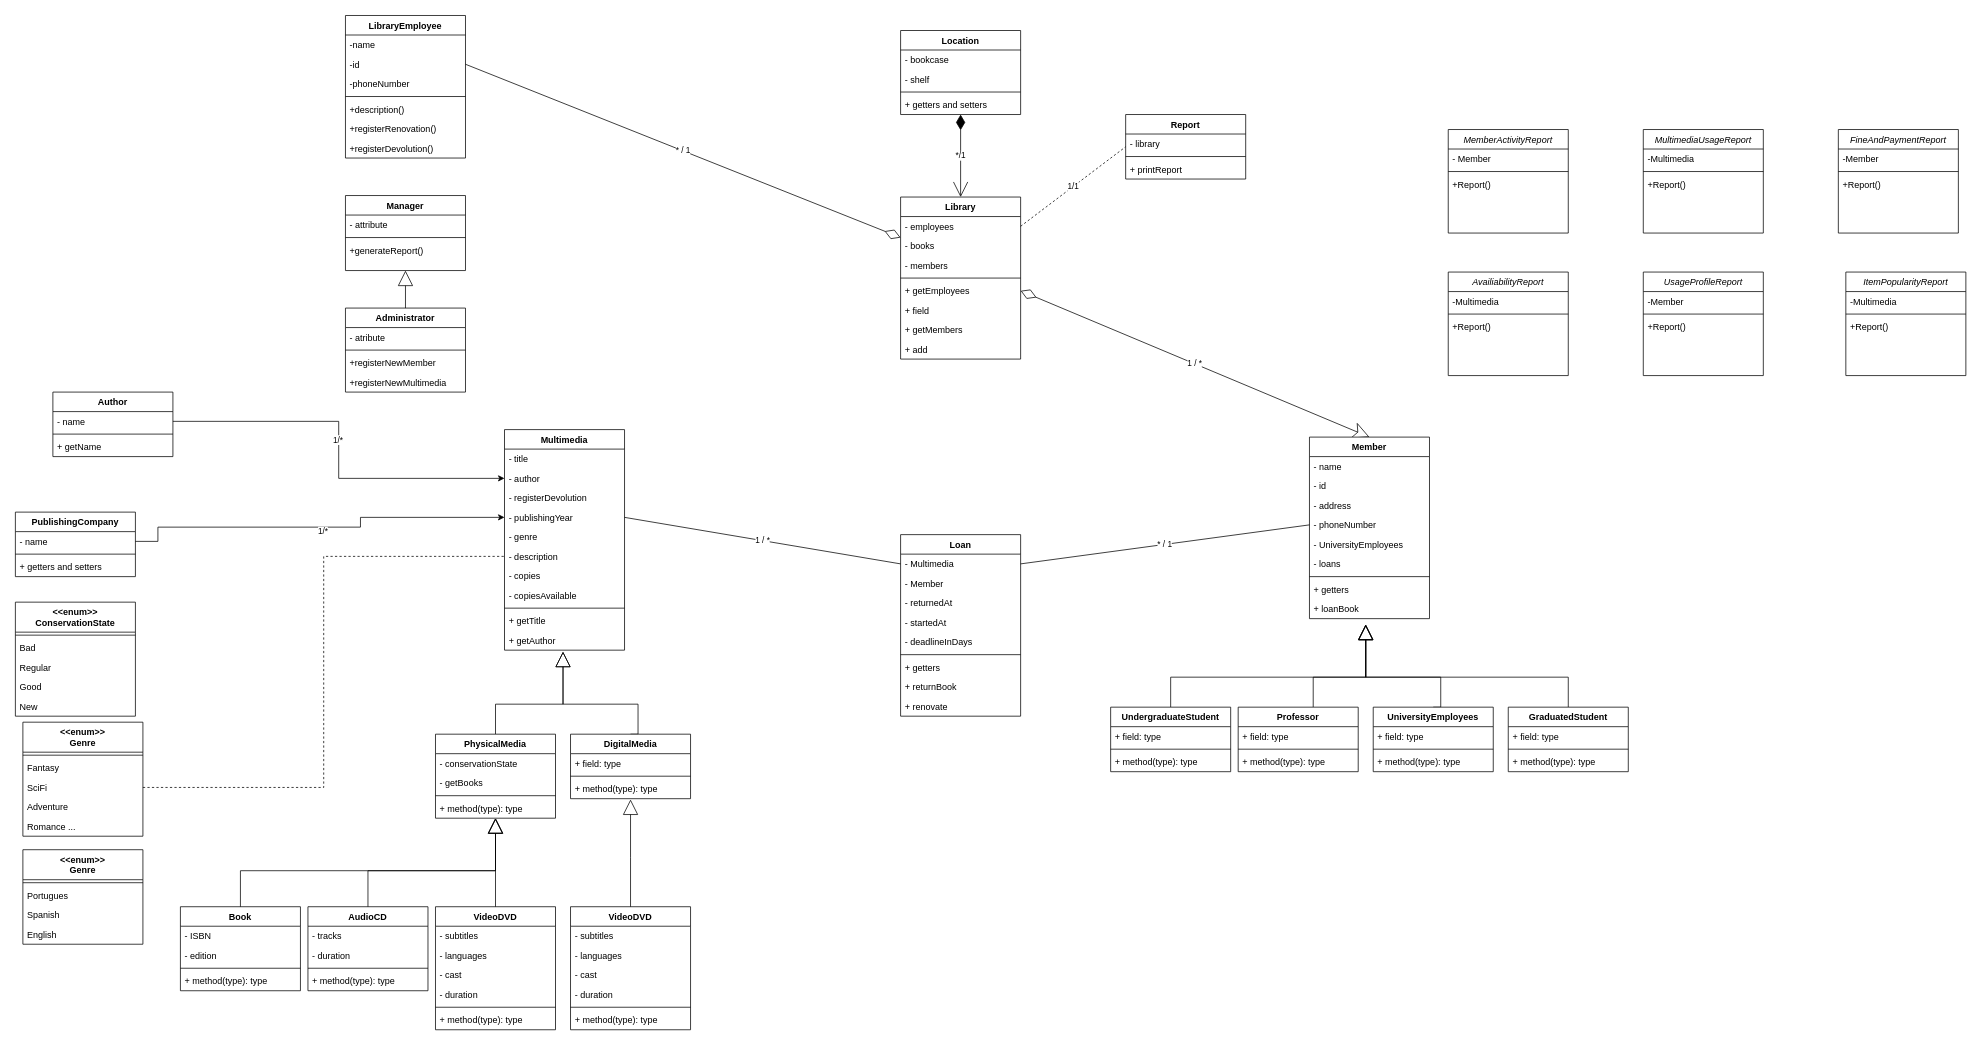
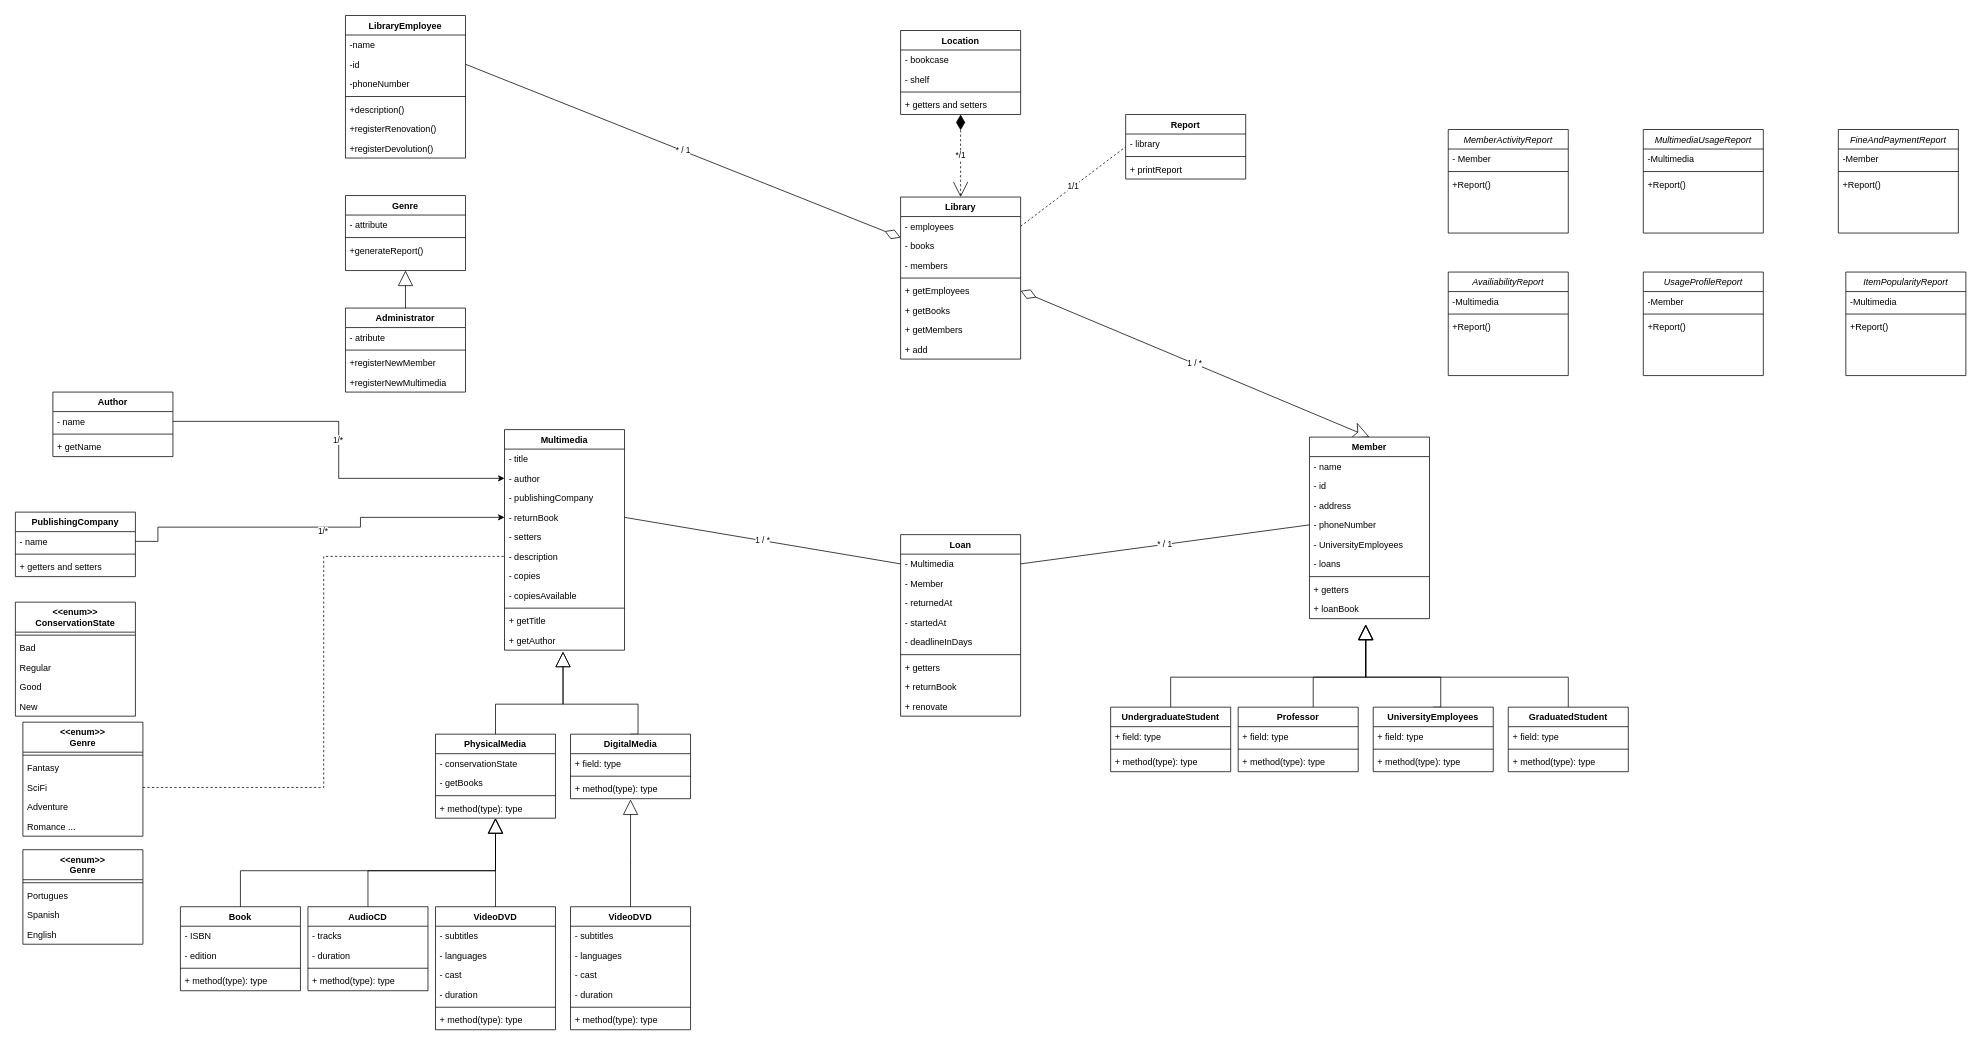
edge "Location" -- "Library": style solid -> dashed
node "Manager": label "Manager" -> "Genre"
node "+ field": label "+ field" -> "+ getBooks"
node "- registerDevolution": label "- registerDevolution" -> "- publishingCompany"
node "- publishingYear": label "- publishingYear" -> "- returnBook"
node "- genre": label "- genre" -> "- setters"
